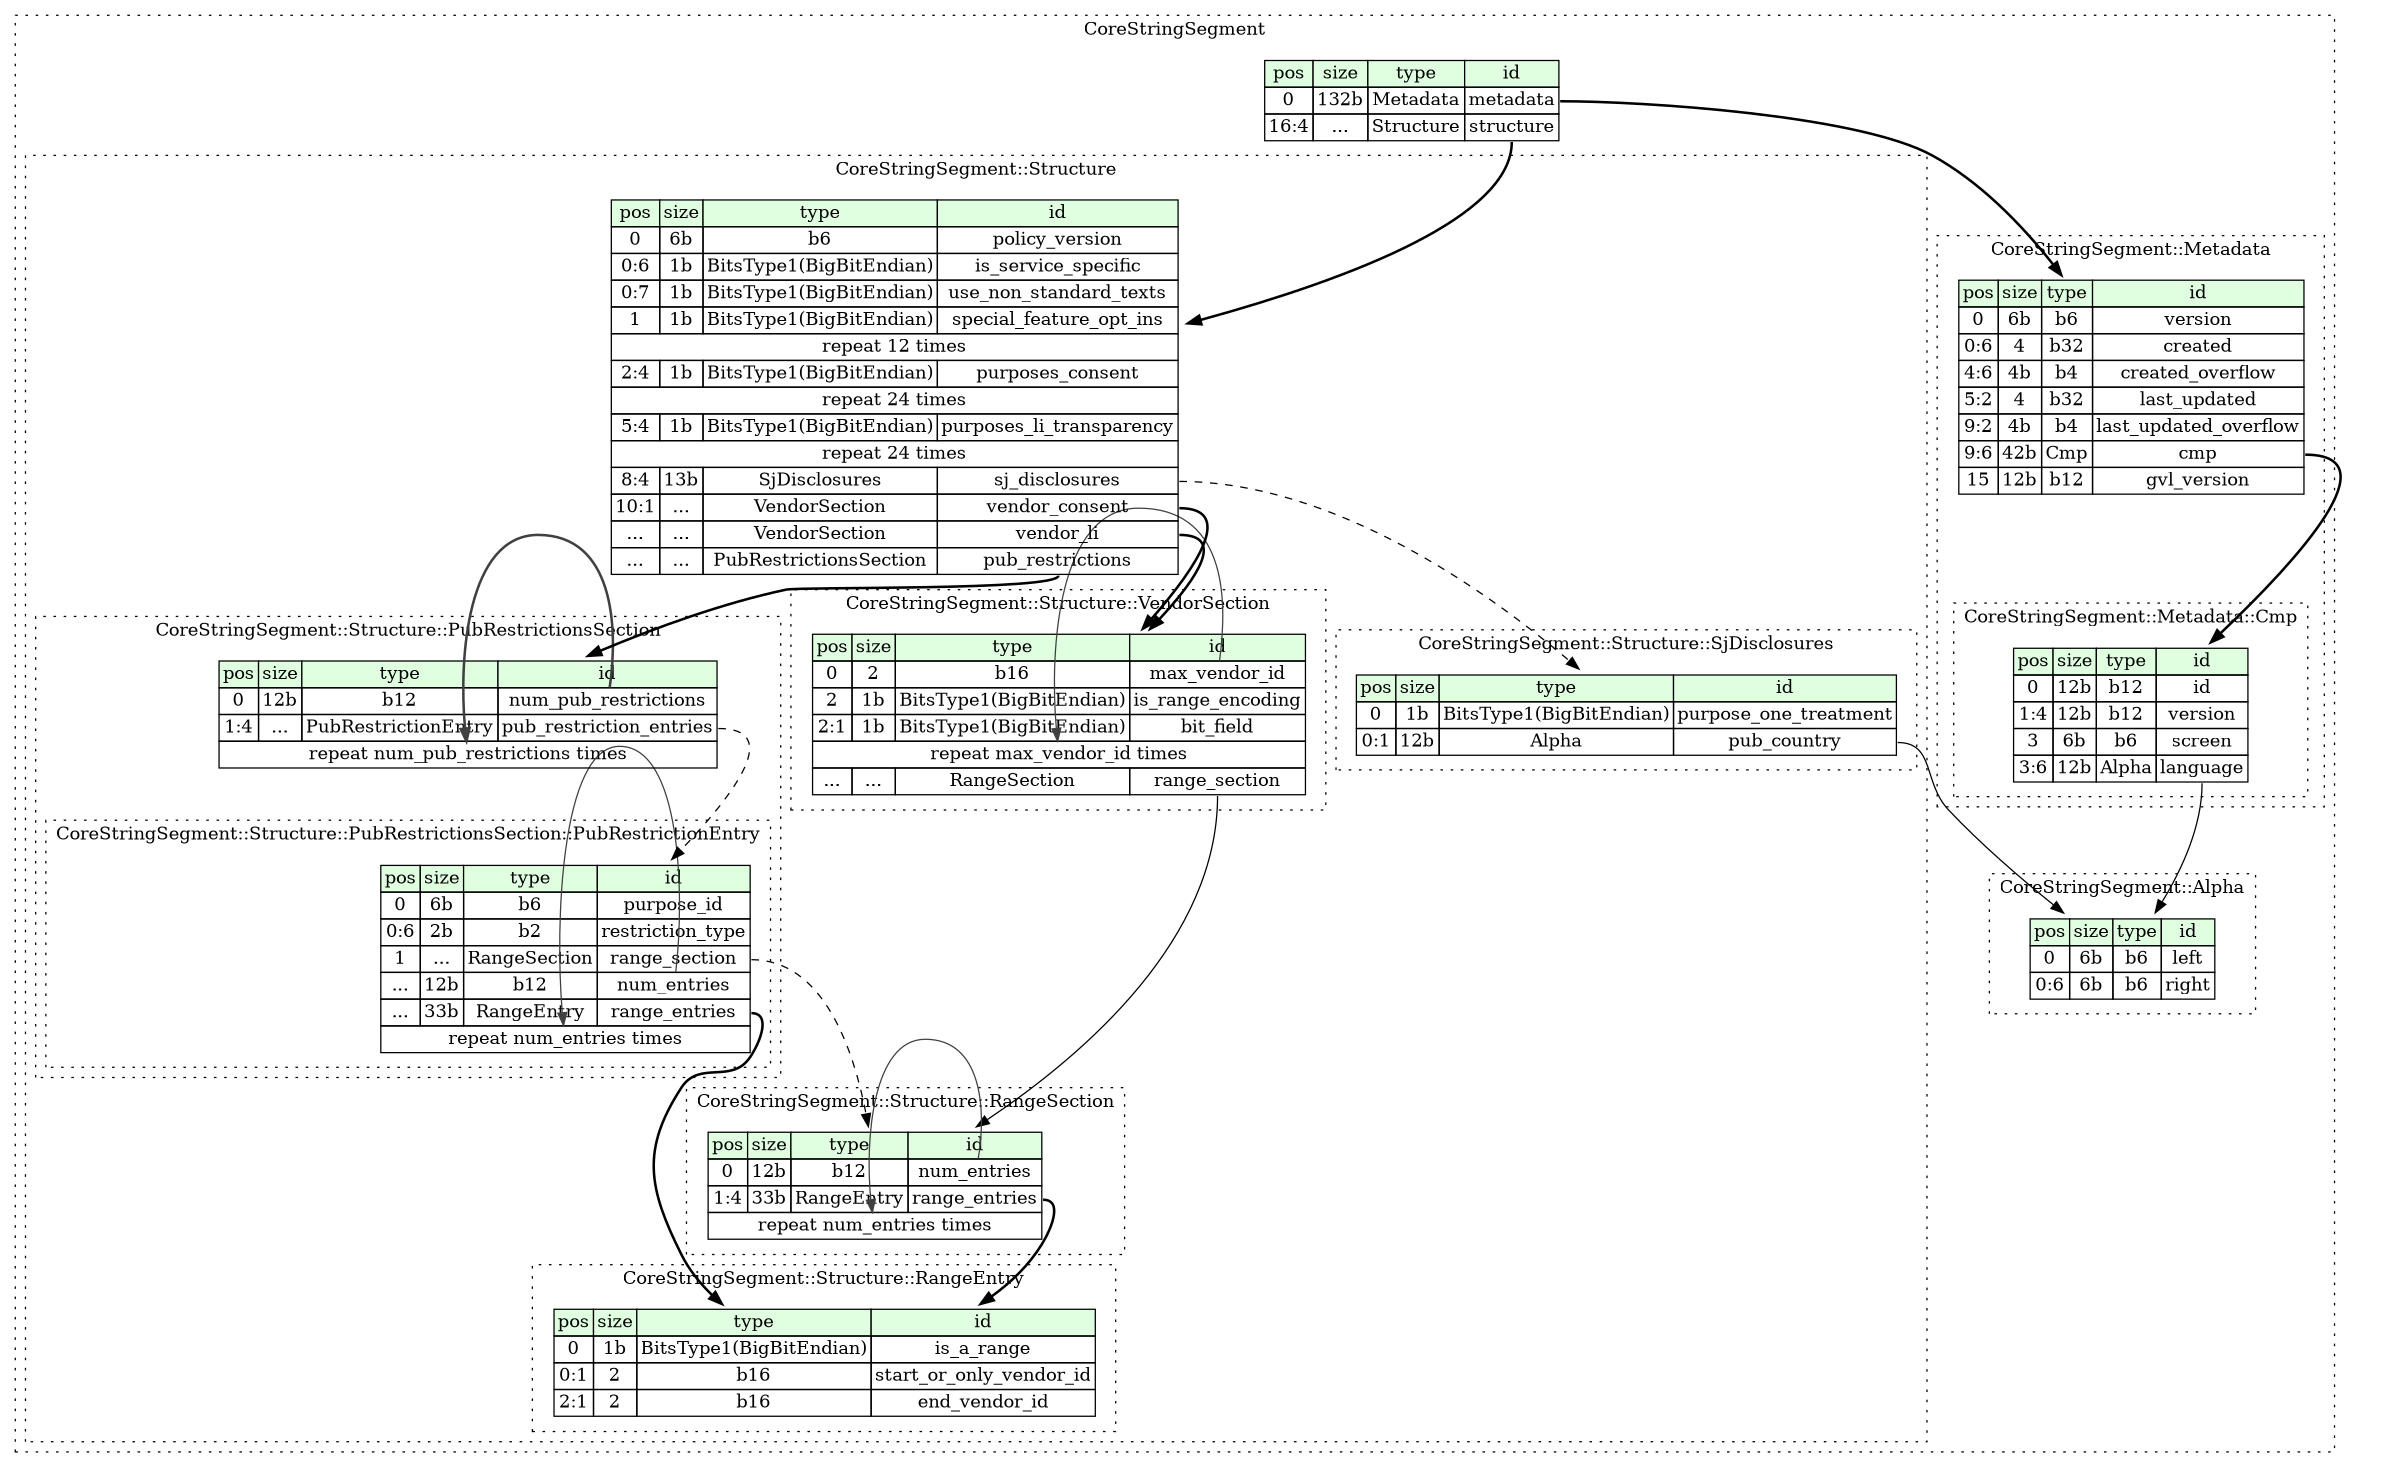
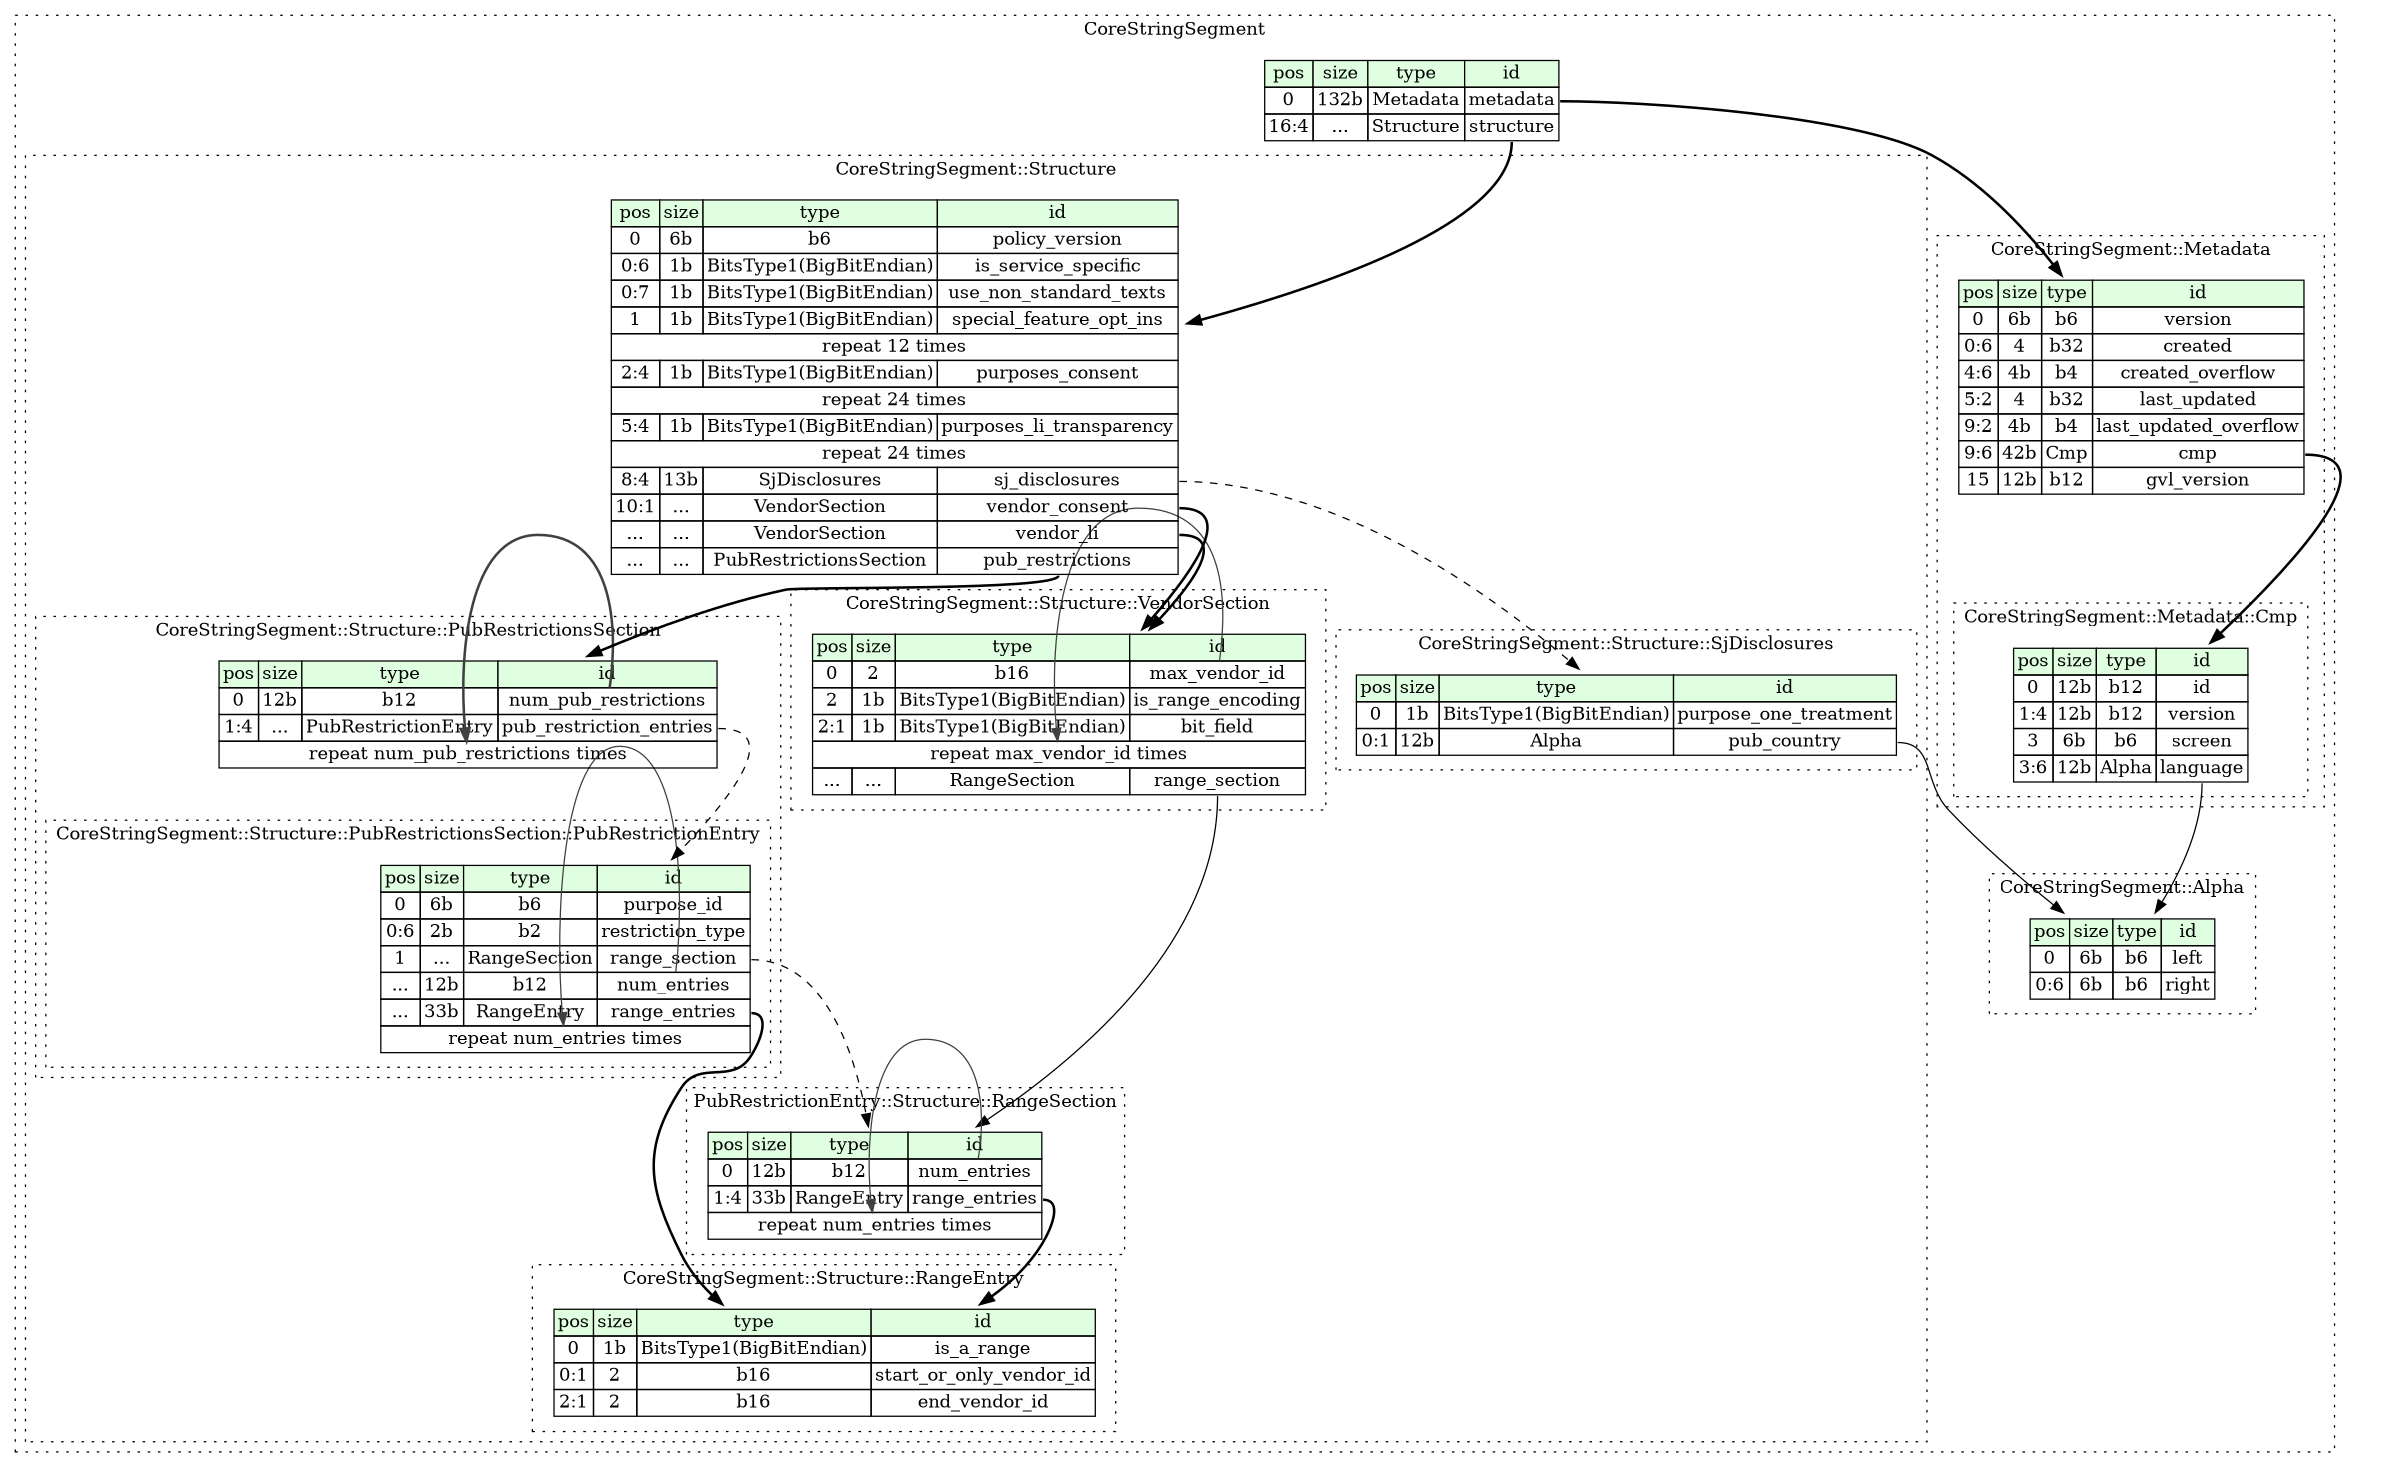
cluster "CoreStringSegment::Structure::RangeSection": label "CoreStringSegment::Structure::RangeSection" -> "PubRestrictionEntry::Structure::RangeSection"
